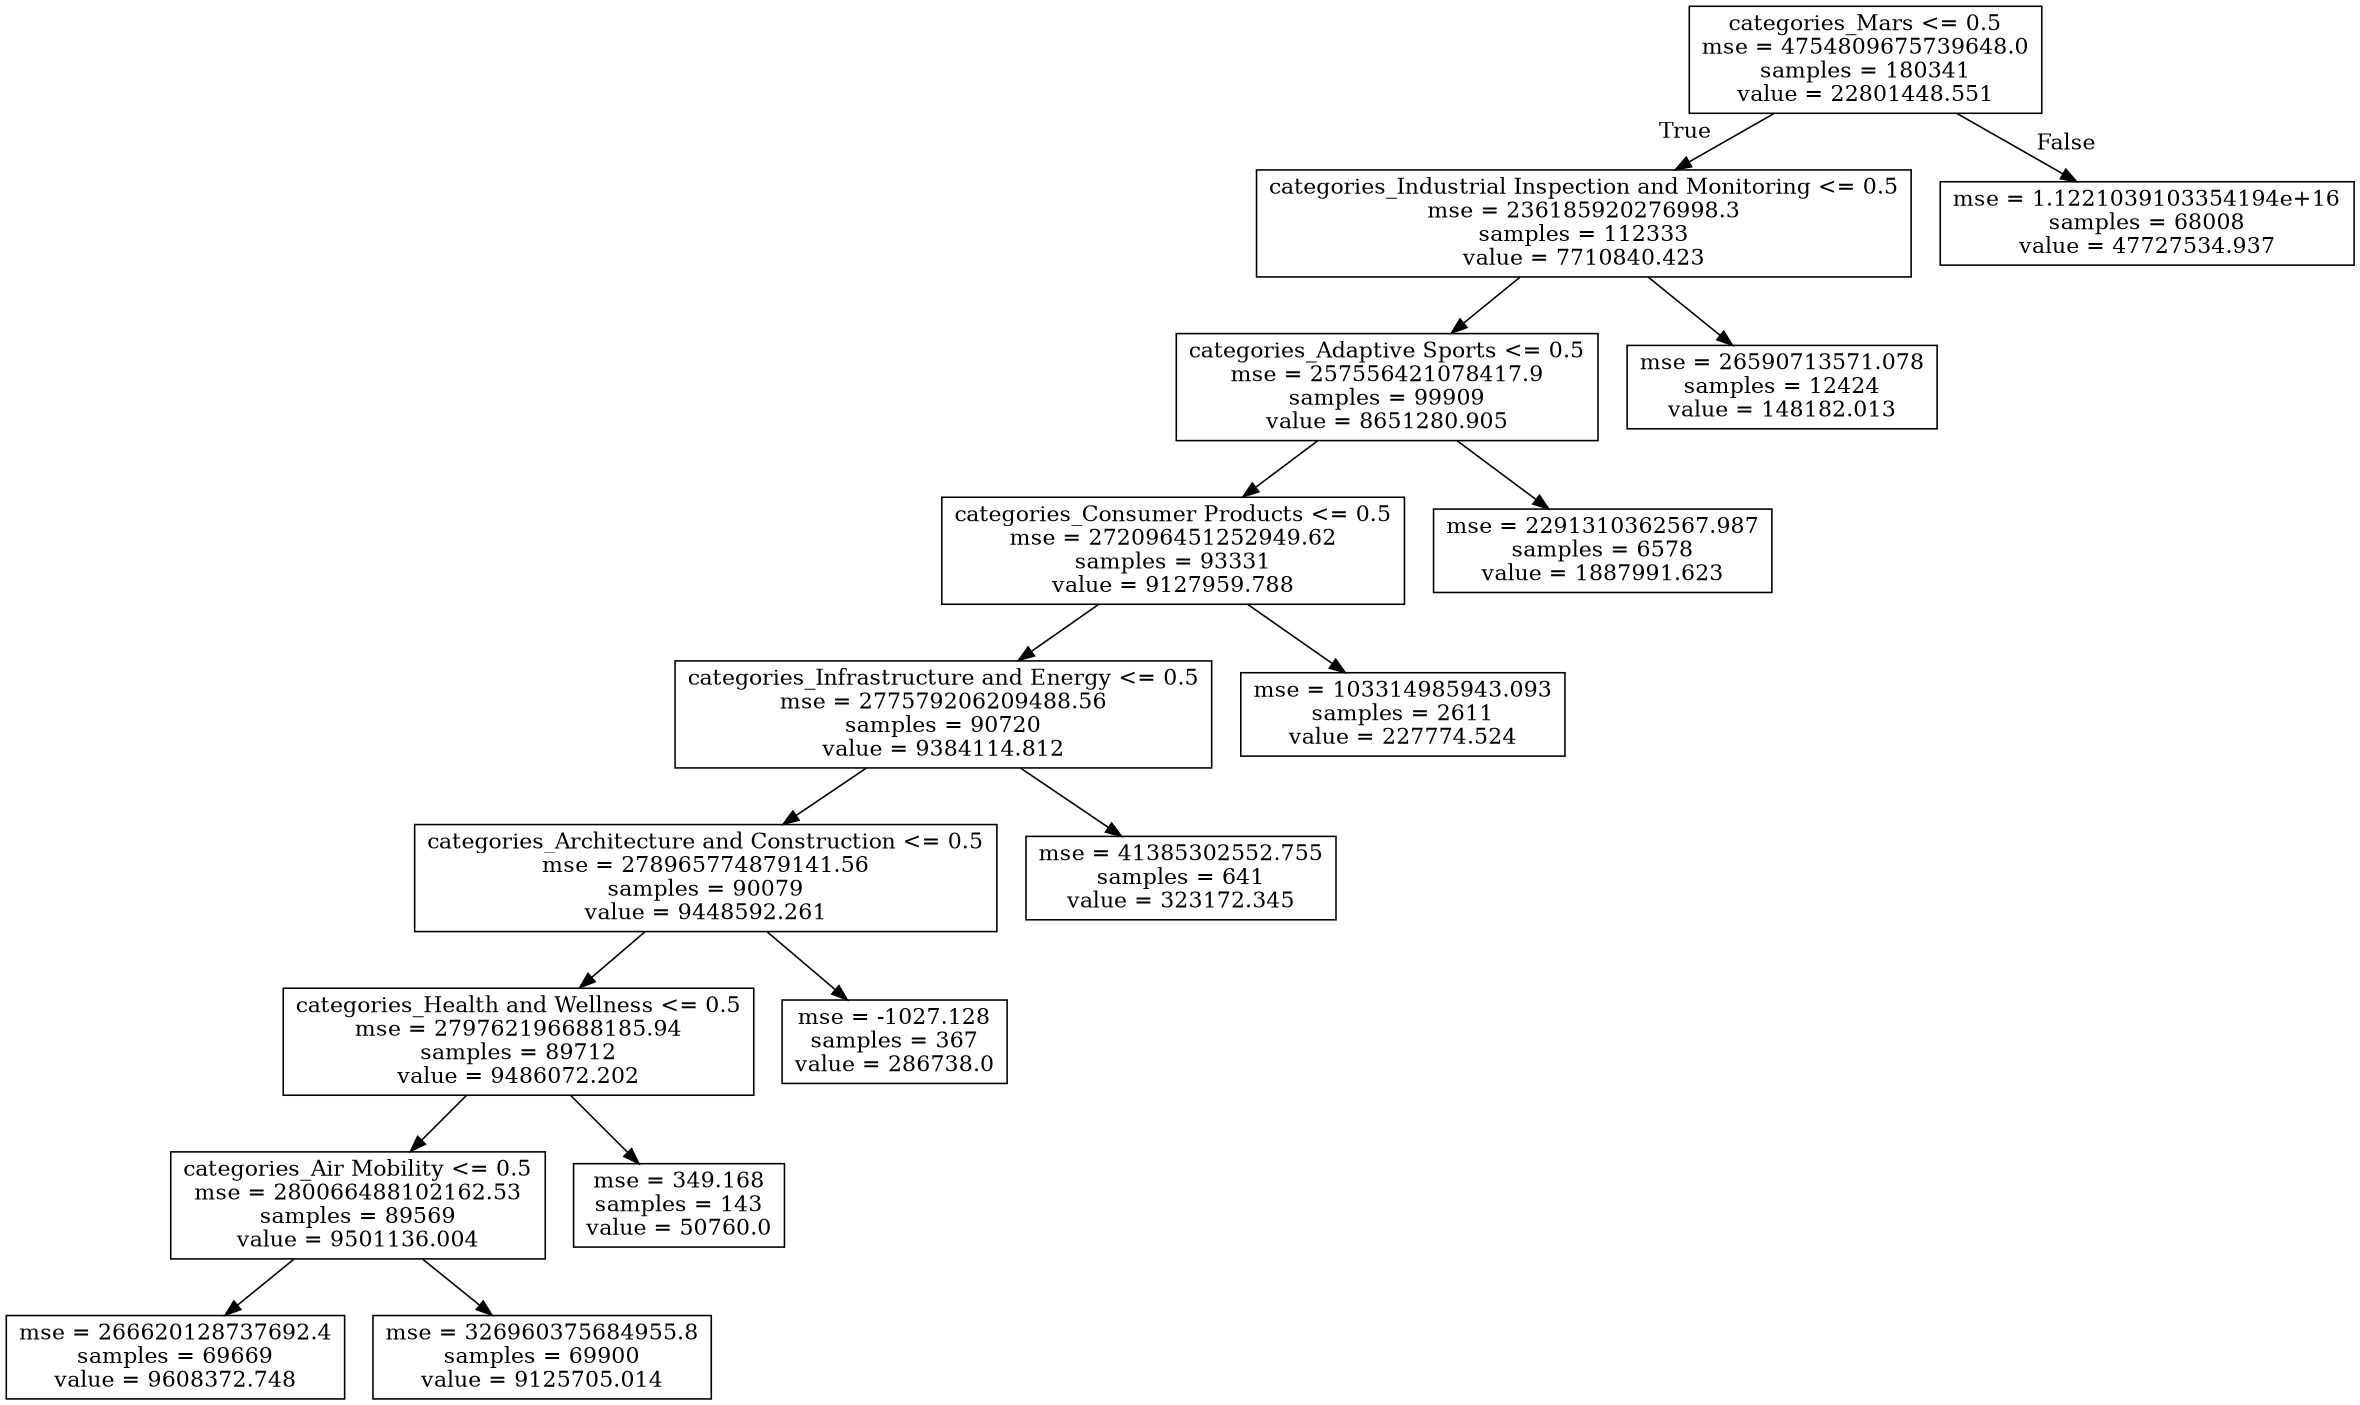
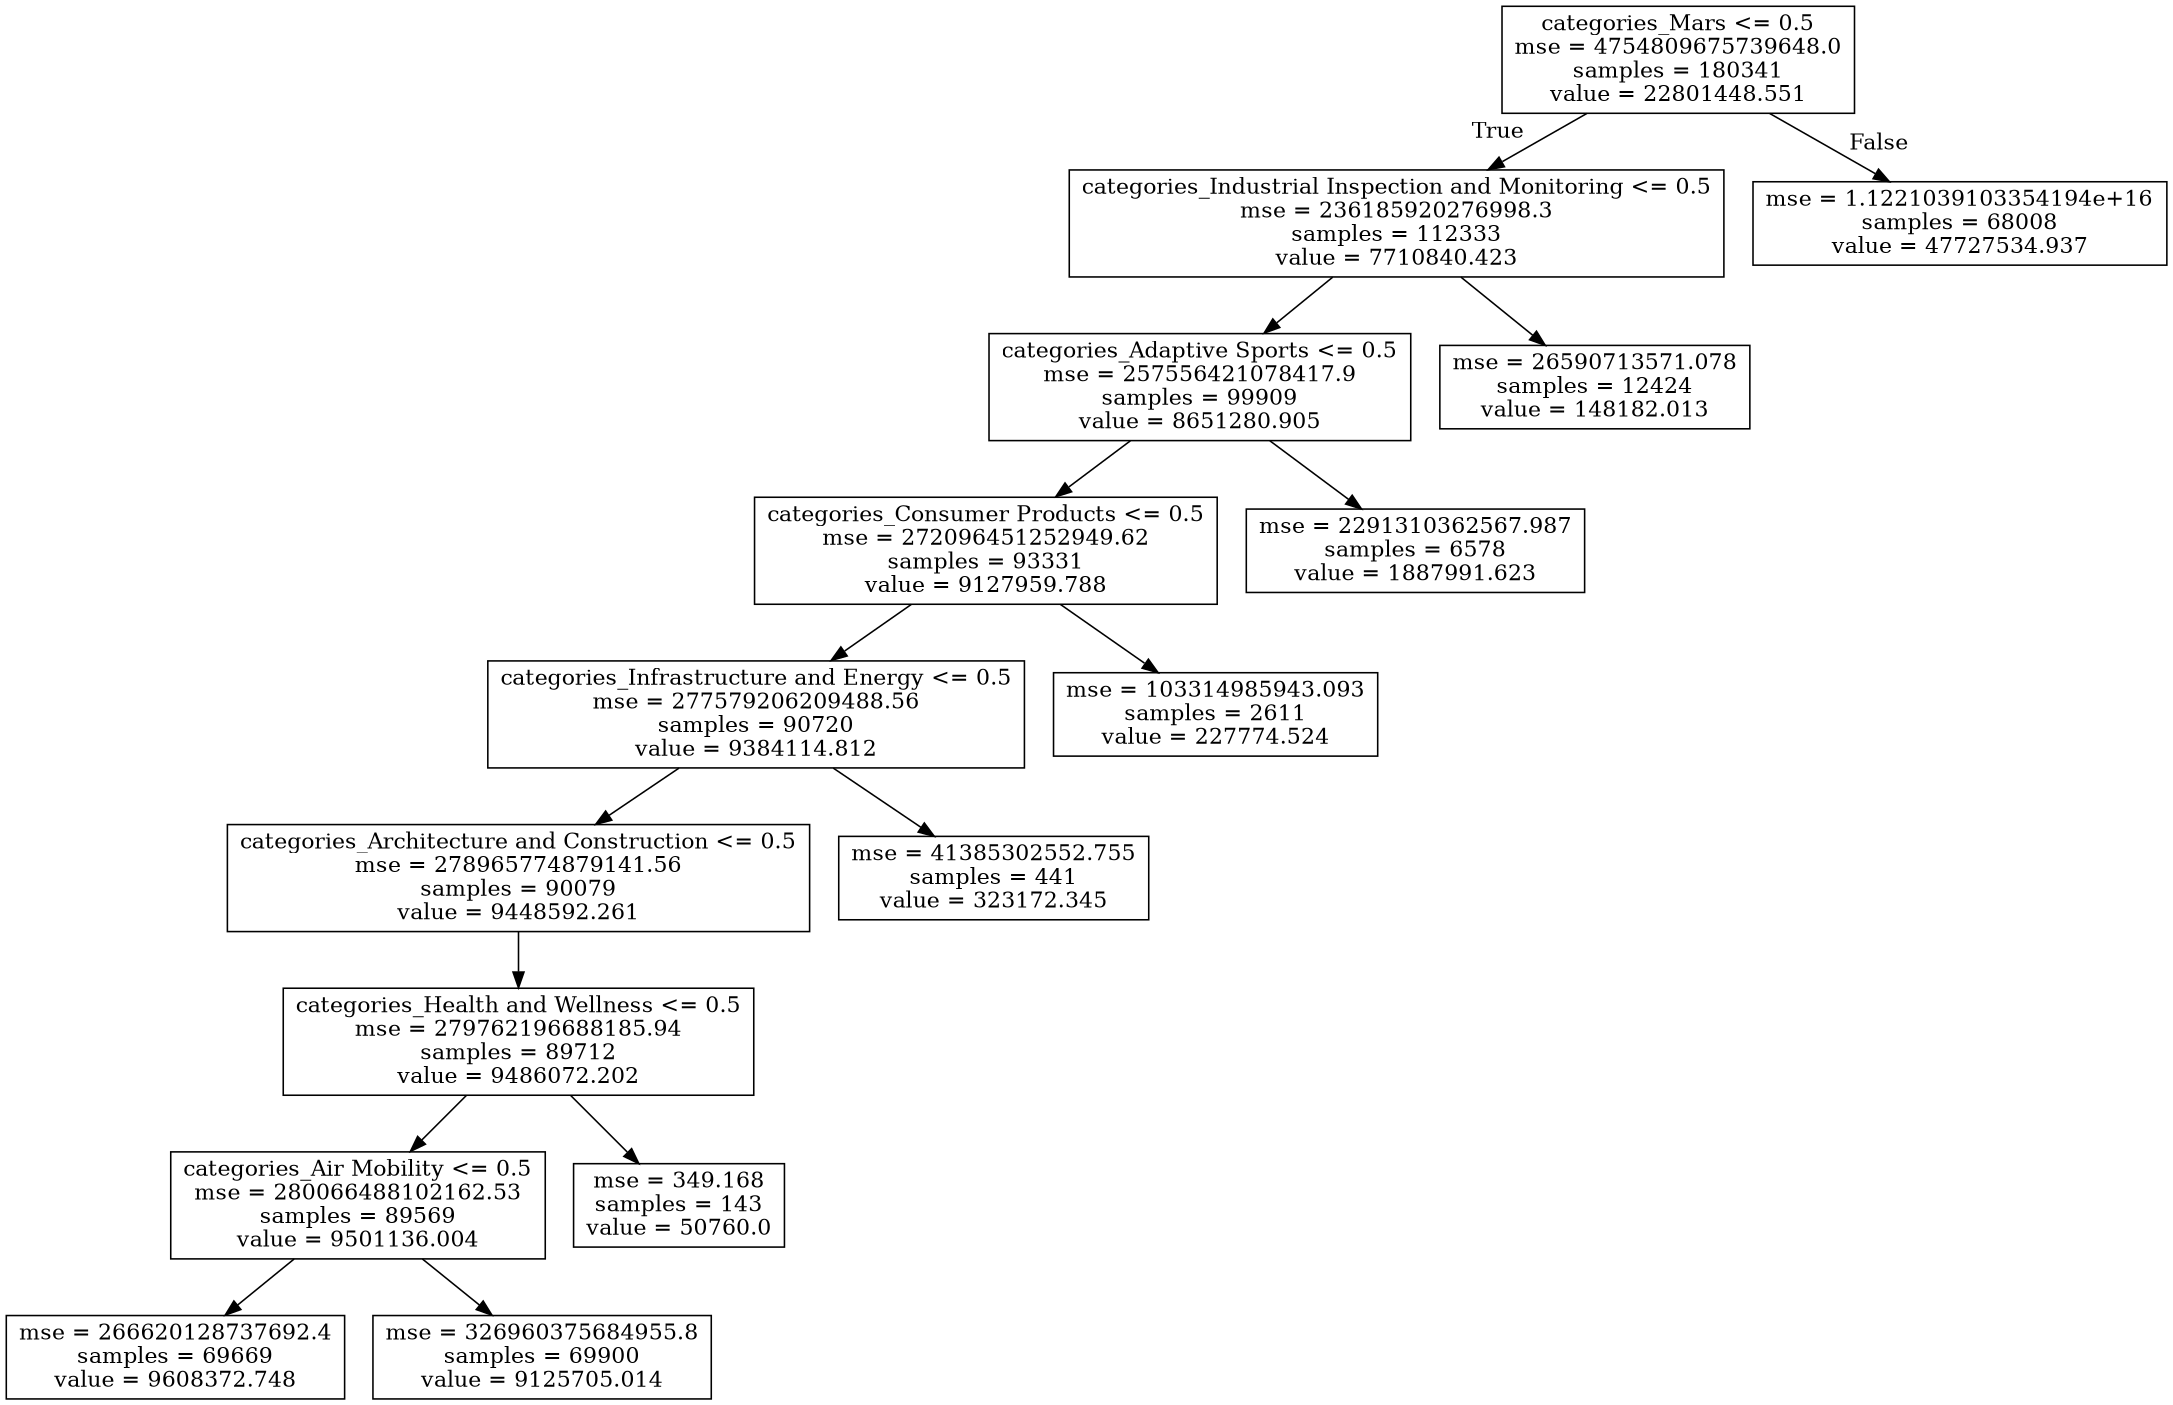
node "mse = 41385302552.755 samples = 641 value = 323172.345": label "mse = 41385302552.755 samples = 641 value = 323172.345" -> "mse = 41385302552.755 samples = 441 value = 323172.345"
node "mse = -1027.128 samples = 367 value = 286738.0": removed
